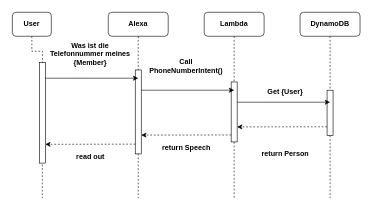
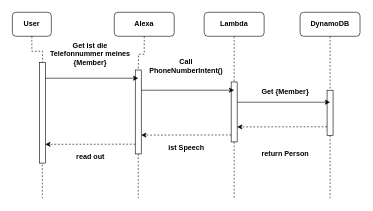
node "Alexa": moved (138, 24) -> (144, 24)
node "Was ist die Telefonnummer meines {Member}": label "Was ist die Telefonnummer meines {Member}" -> "Get ist die Telefonnummer meines {Member}"
node "Get {User}": label "Get {User}" -> "Get {Member}"
node "return Speech": label "return Speech" -> "ist Speech"
